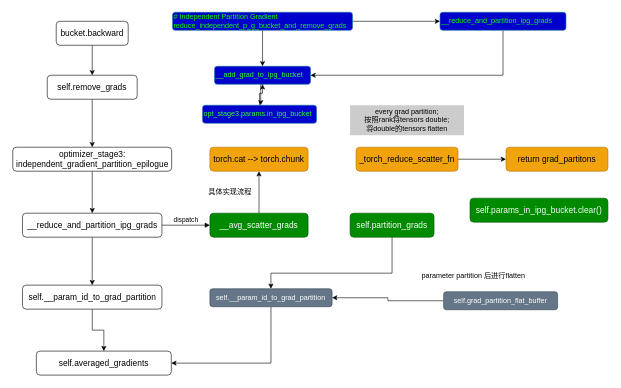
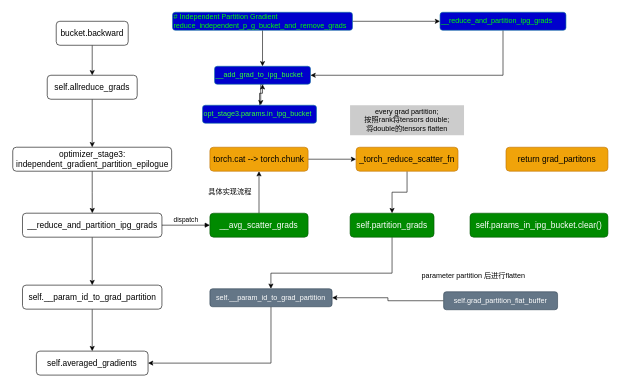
node "self.remove_grads": label "self.remove_grads" -> "self.allreduce_grads"
edge "torch.cat --> torch.chunk" -> "_torch_reduce_scatter_fn": added
edge "_torch_reduce_scatter_fn" -> "return grad_partitons": now "_torch_reduce_scatter_fn" -> "self.partition_grads"
node "self.params_in_ipg_bucket.clear()": moved (539, 210) -> (539, 225)
node "self.averaged_gradients": size 135x24 -> 112x24
